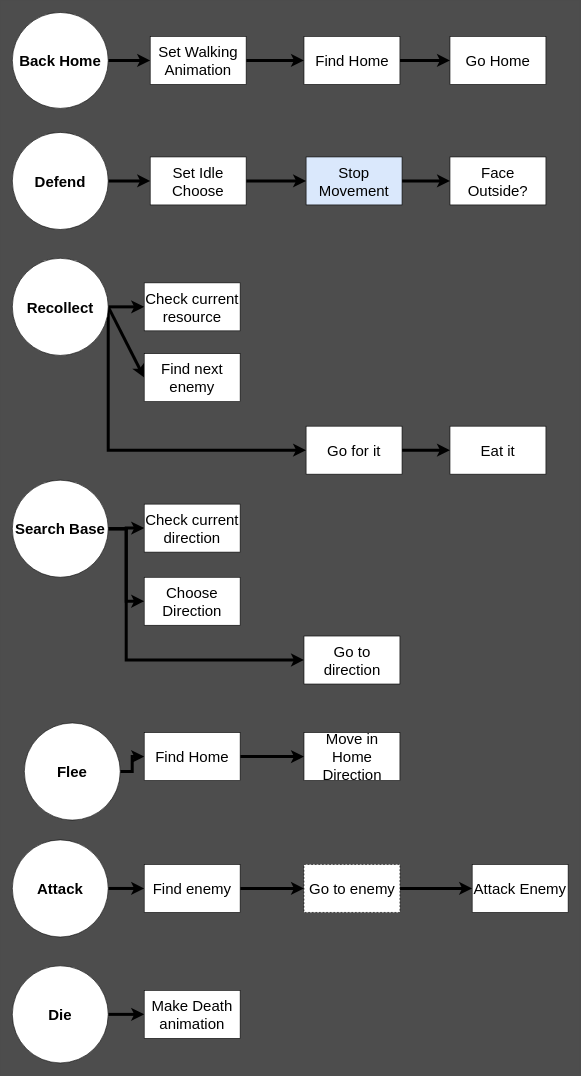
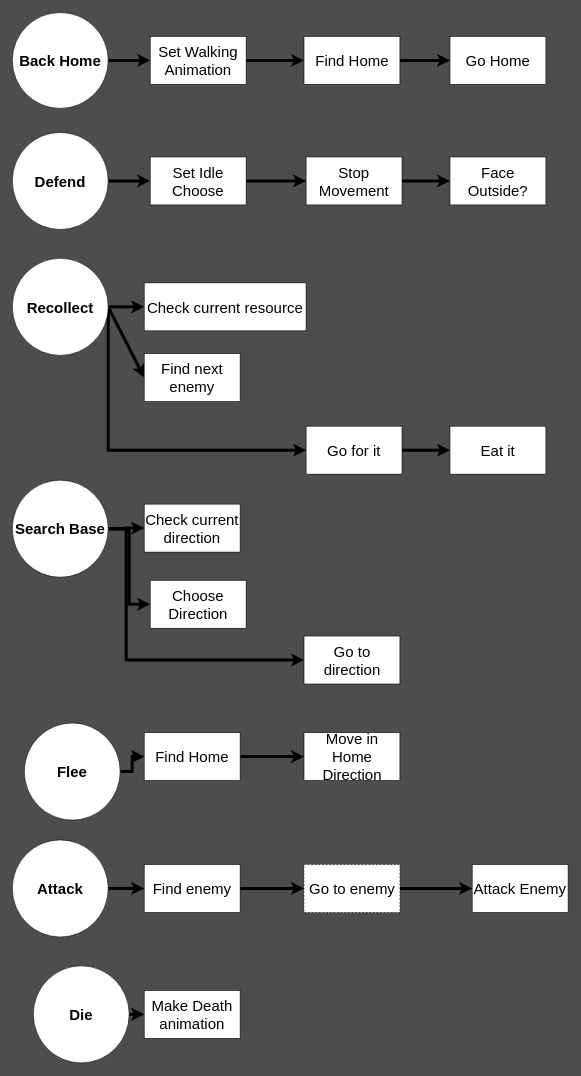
node "Stop Movement": fillcolor #dae8fc -> #ffffff
node "Check current resource": size 96x48 -> 162x48
node "Choose Direction": moved (192, 602) -> (198, 605)
node "Die": moved (60, 1015) -> (81, 1015)
